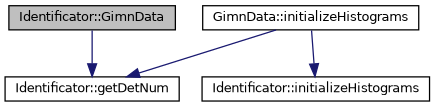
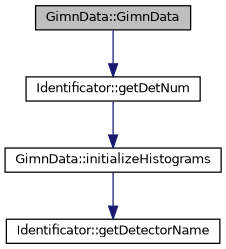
node "Identificator::GimnData": label "Identificator::GimnData" -> "GimnData::GimnData"
edge "GimnData::initializeHistograms" -> "Identificator::getDetNum": reversed
node "Identificator::initializeHistograms": label "Identificator::initializeHistograms" -> "Identificator::getDetectorName"
